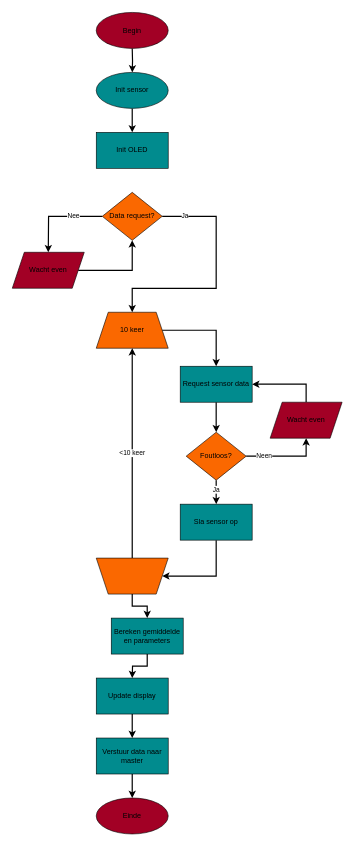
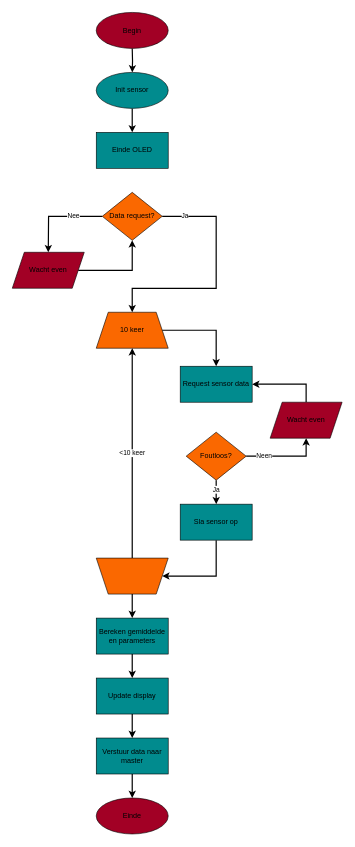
node "Init OLED": label "Init OLED" -> "Einde OLED"
edge "Request sensor data" -> "Foutloos?": removed
node "Bereken gemiddelde en parameters": moved (147, 636) -> (132, 636)
